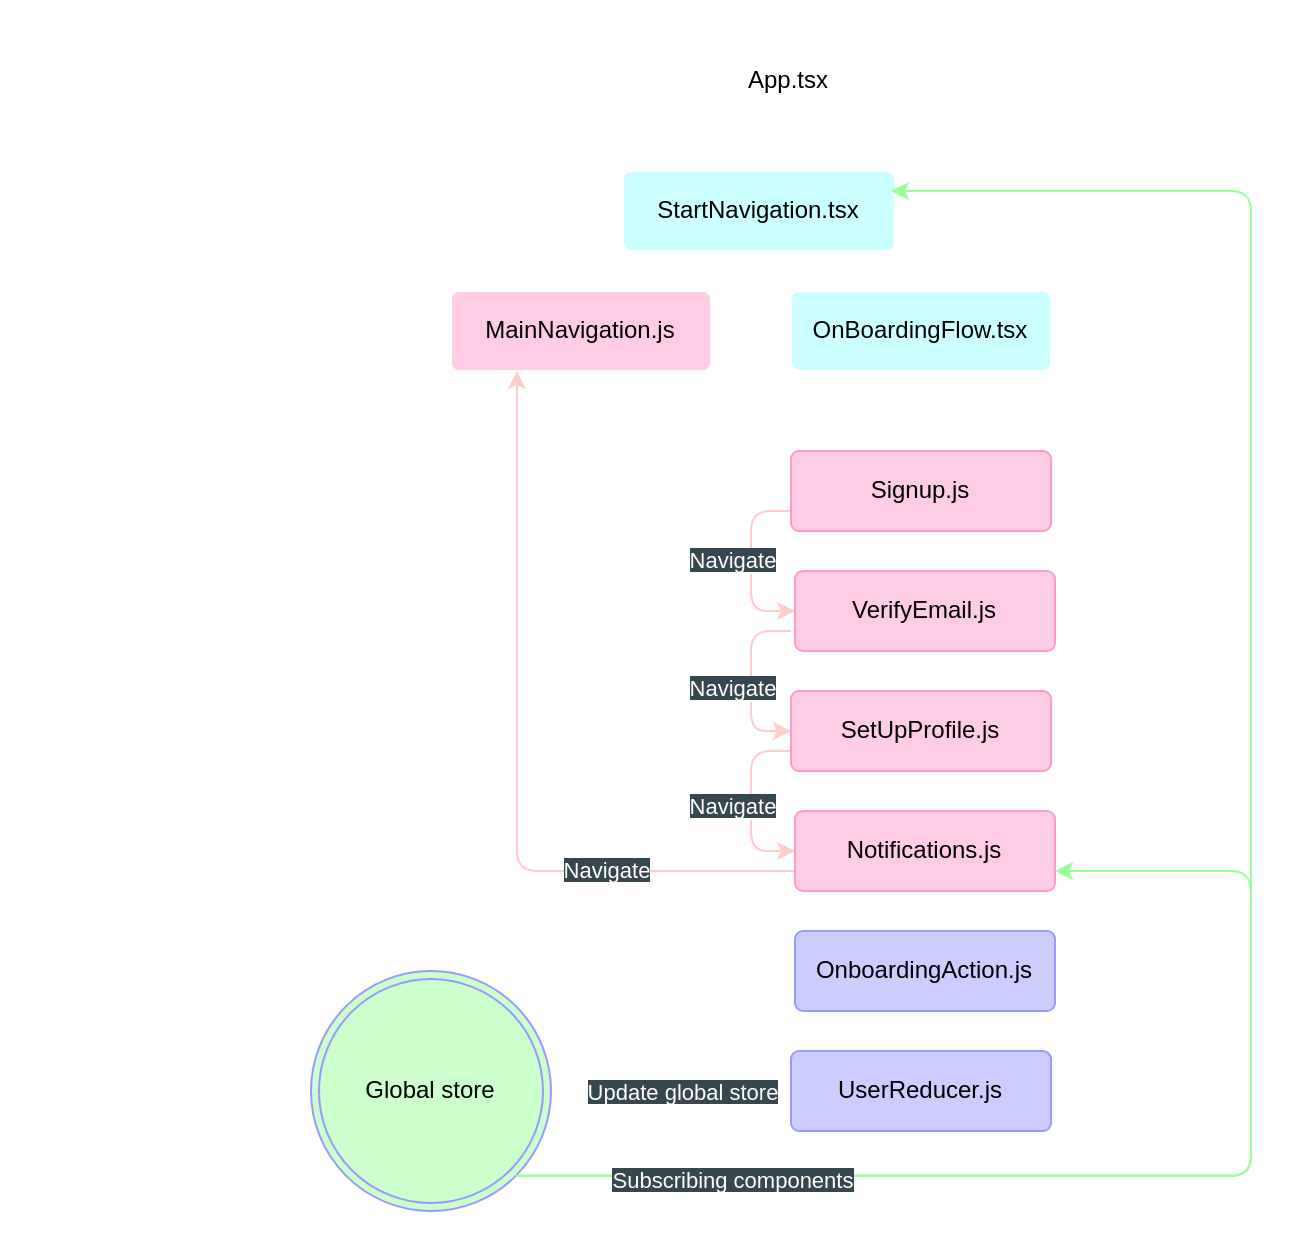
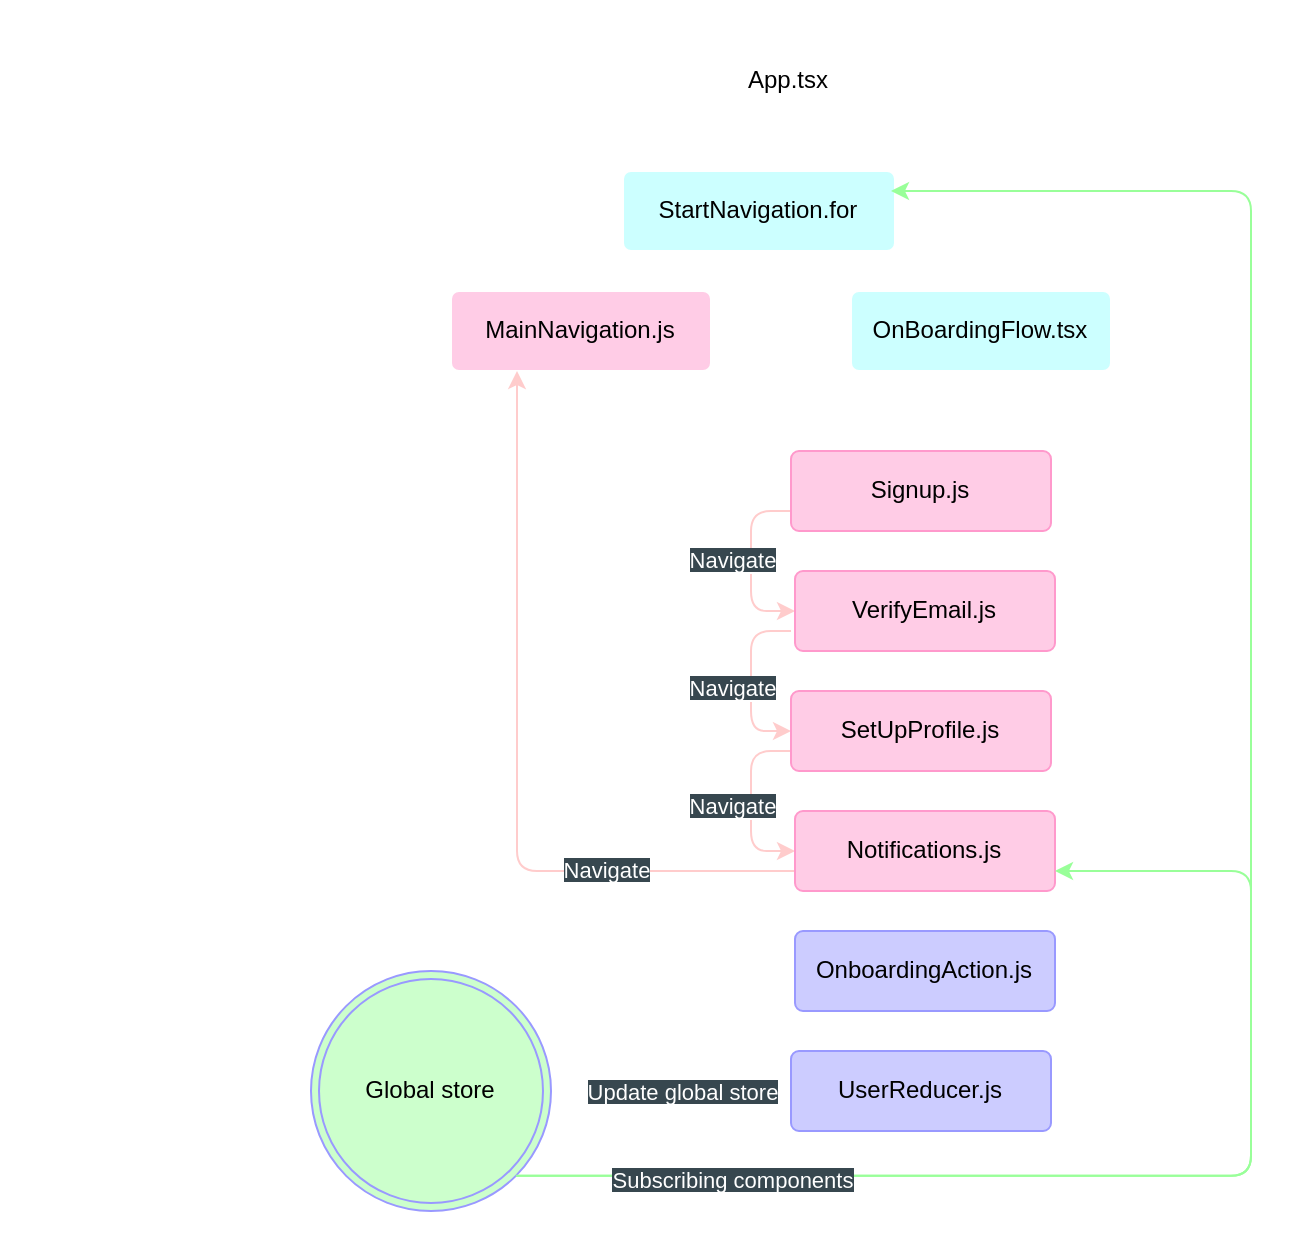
node "StartNavigation.tsx": label "StartNavigation.tsx" -> "StartNavigation.for"
node "OnBoardingFlow.tsx": moved (921, 331) -> (981, 331)
